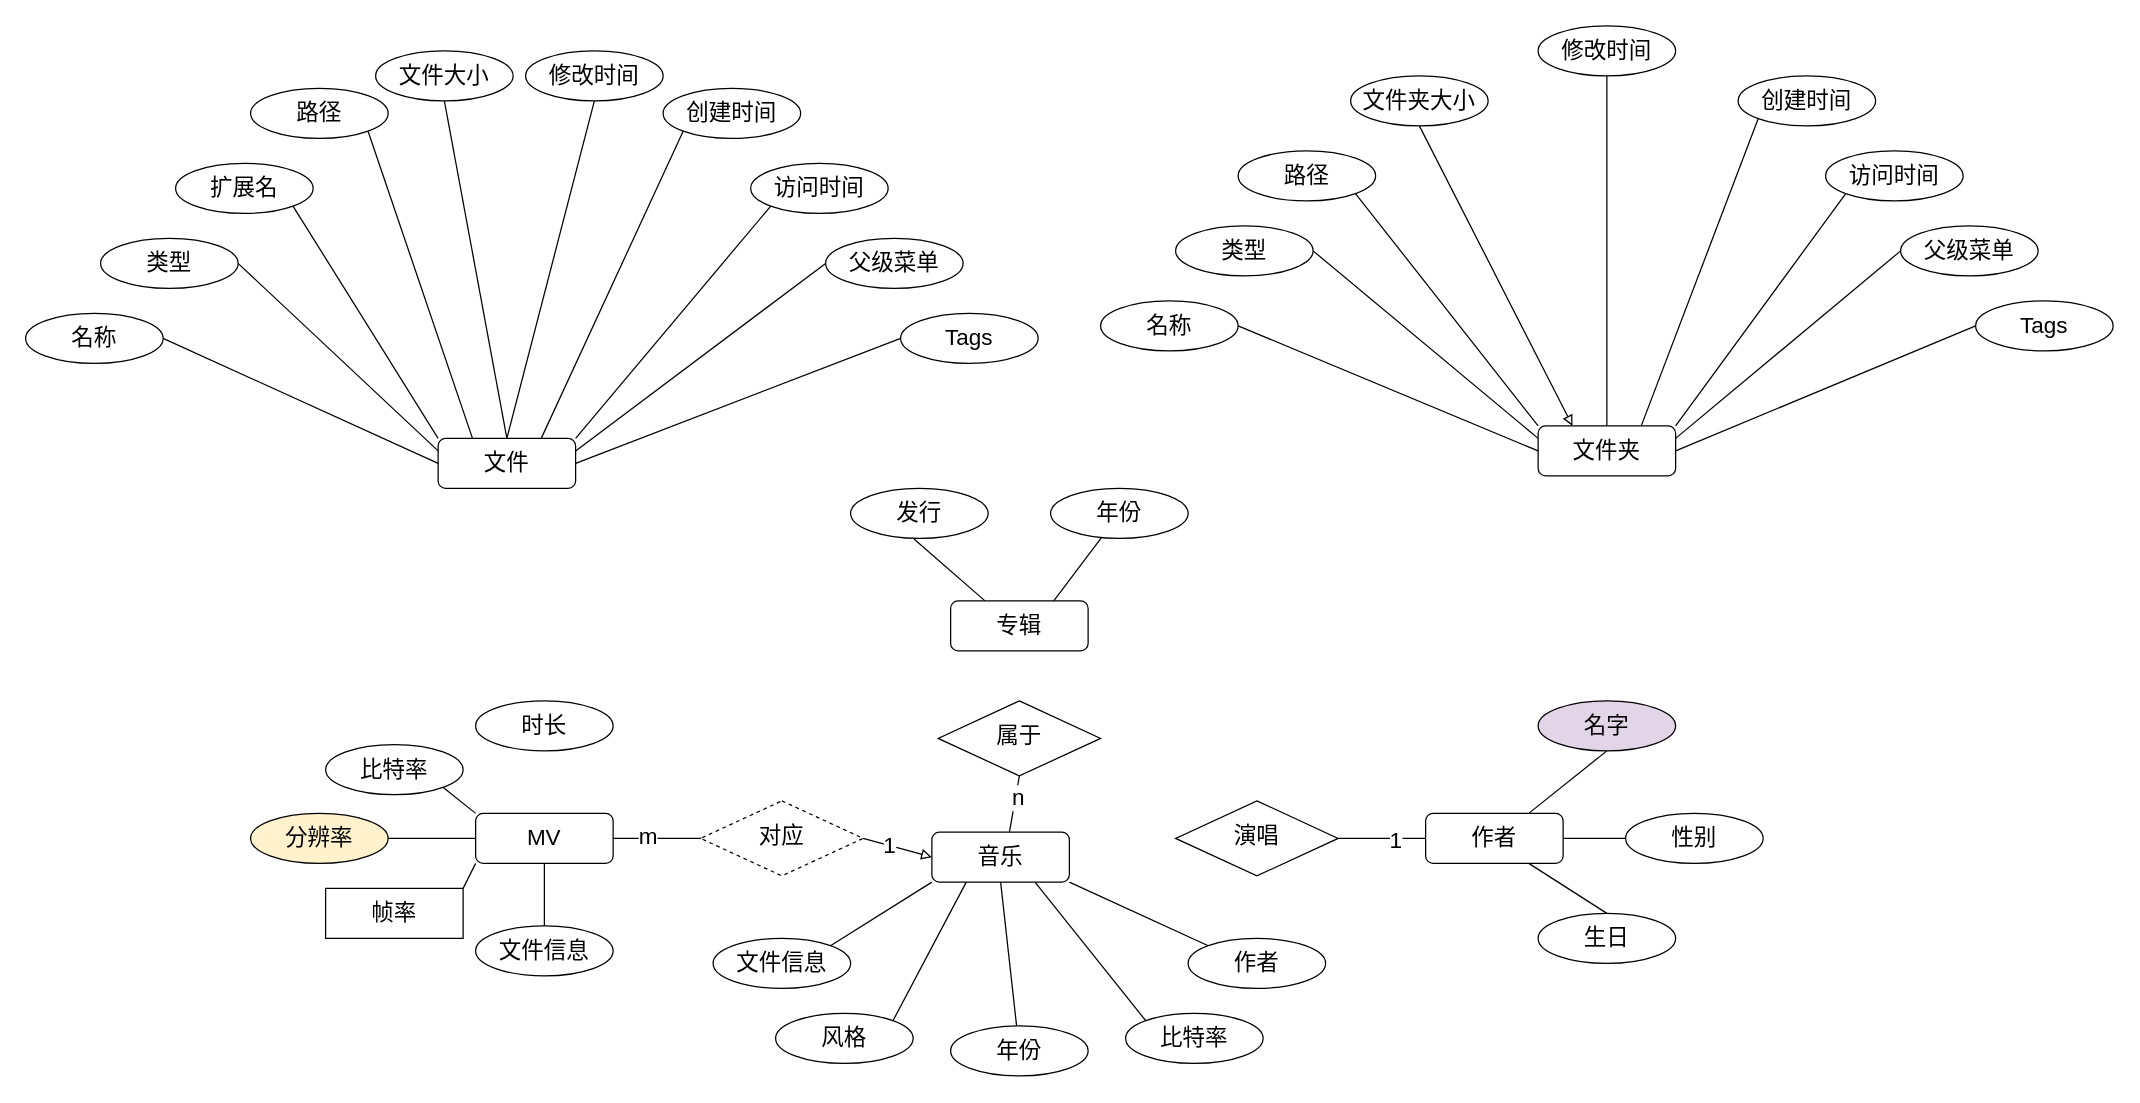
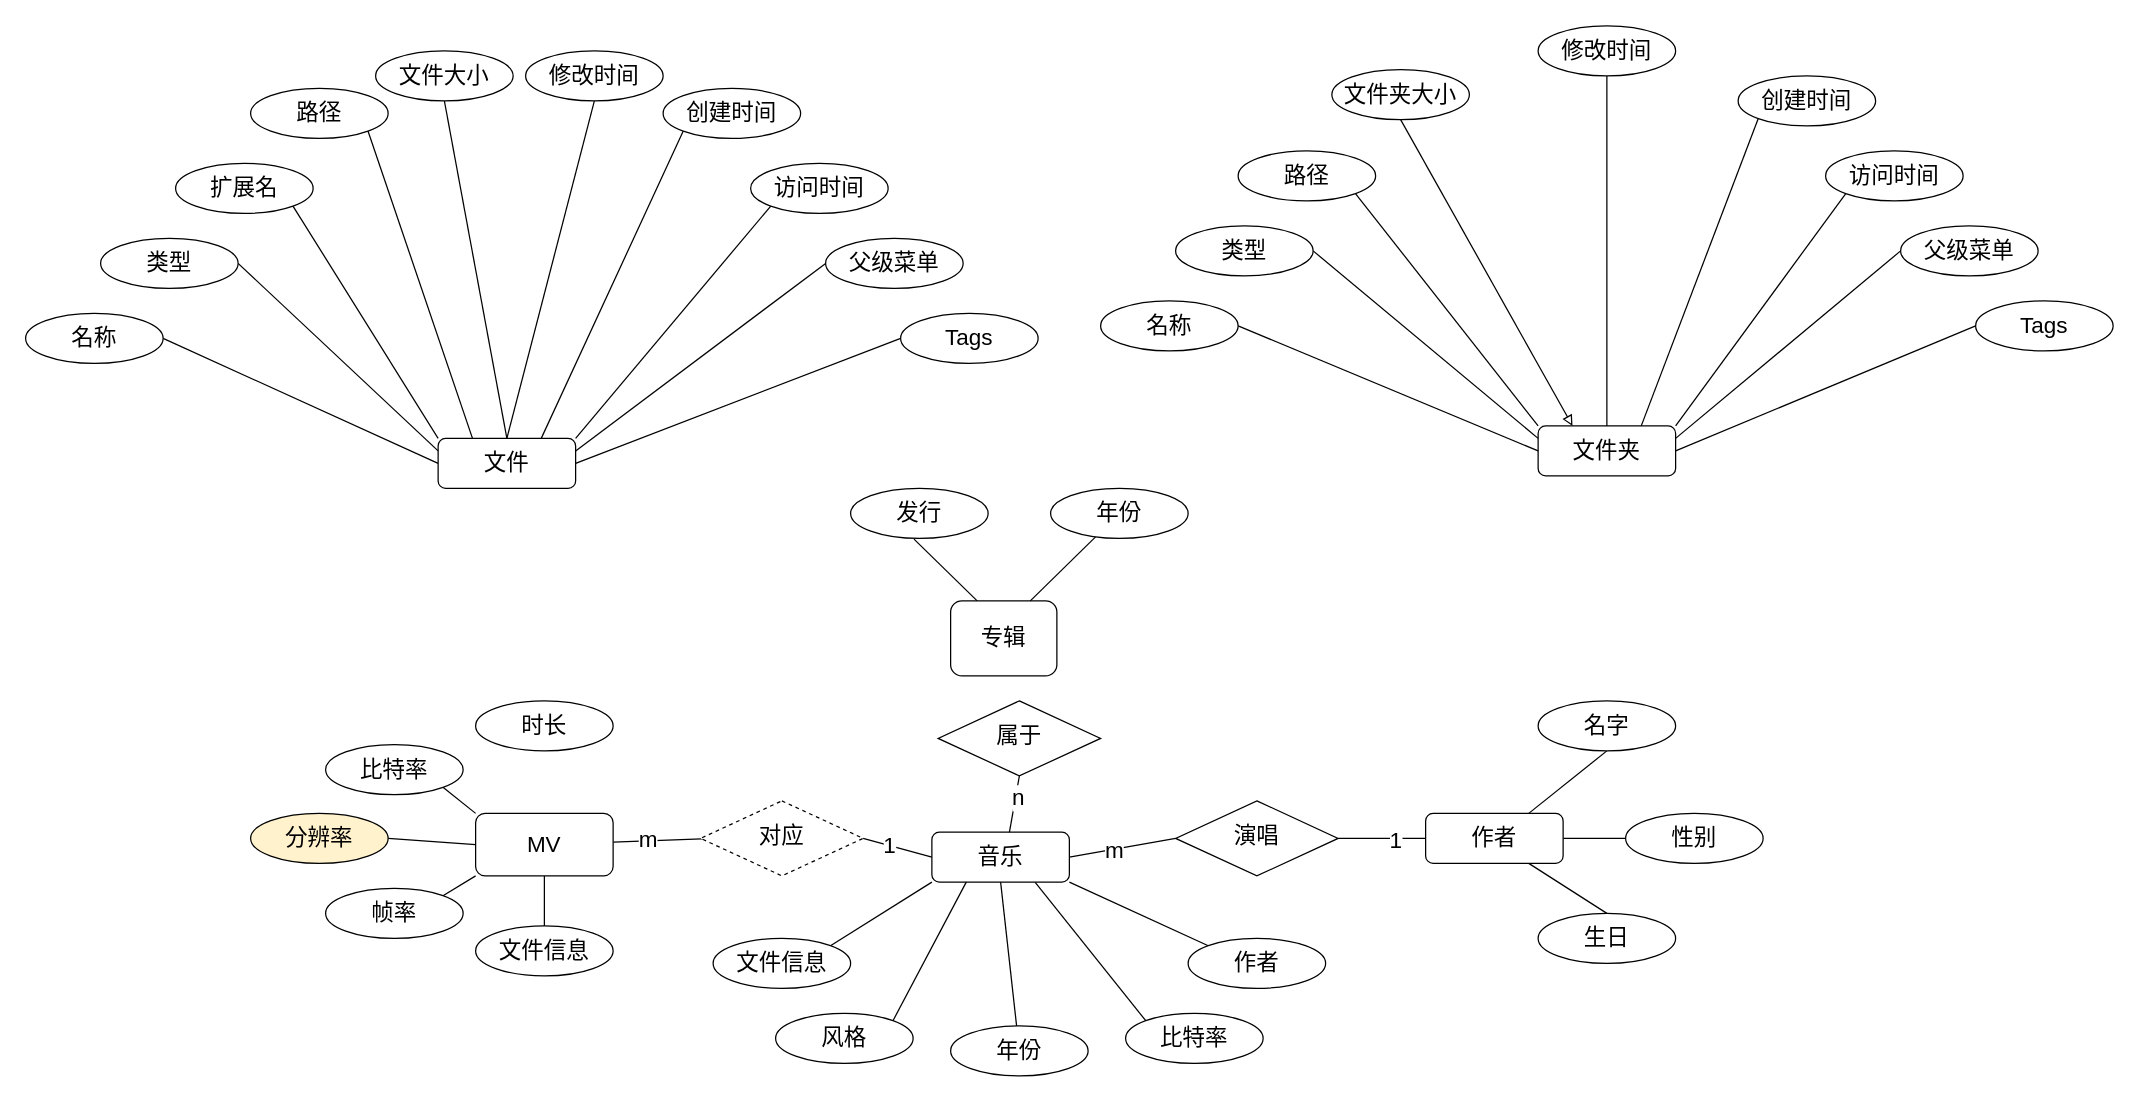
node "文件夹大小": moved (1419, 101) -> (1401, 94)
node "专辑": size 138x50 -> 106x75
node "名字": fillcolor #e1d5e7 -> #ffffff
node "MV": size 138x50 -> 138x63
edge "演唱" -- "音乐": added, label "m"
edge "对应" -> "音乐": arrowhead block -> none
node "帧率": shape rectangle -> ellipse
